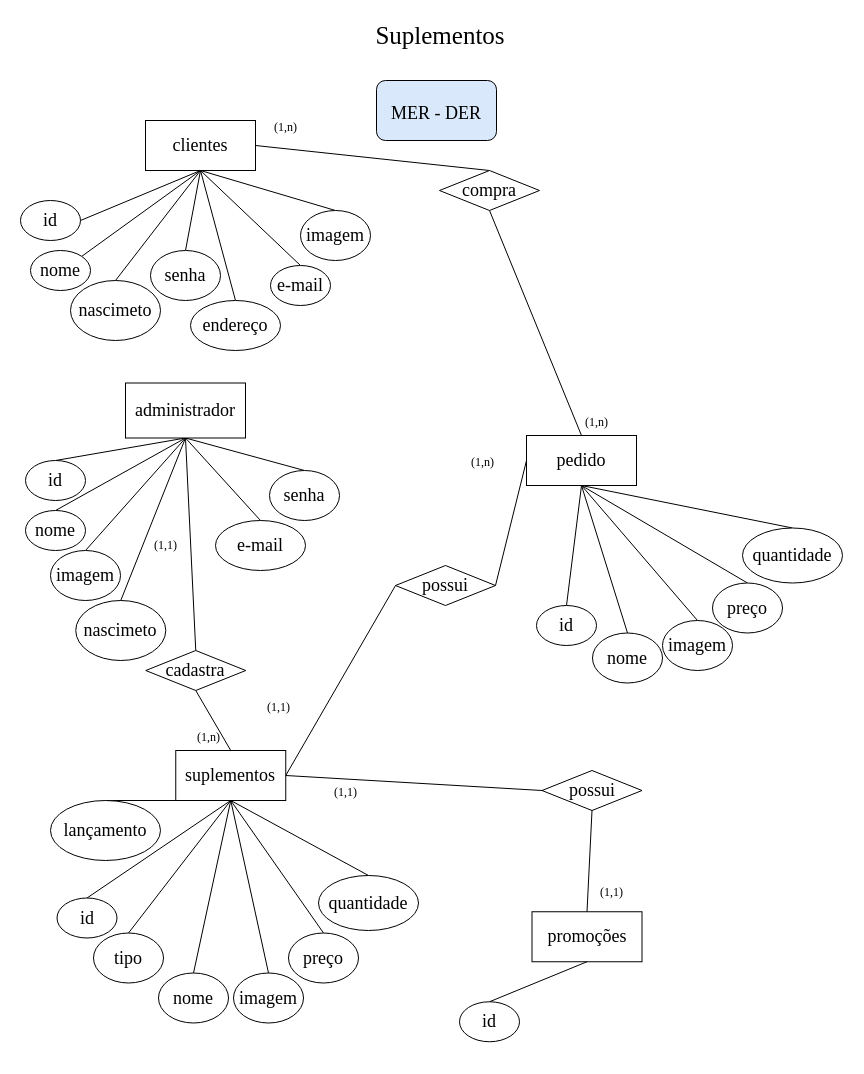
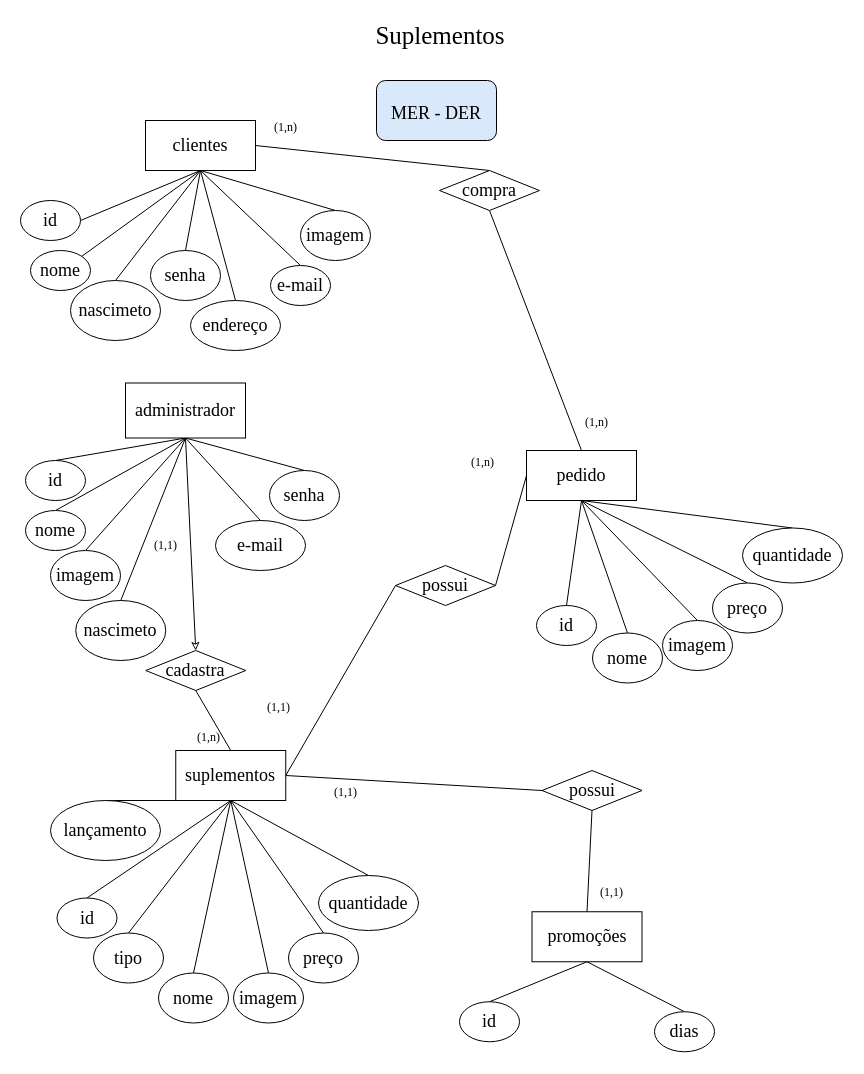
node "pedido": moved (582, 461) -> (582, 476)
edge "administrador" -- "cadastra": arrowhead none -> classic
edge "promoções" -- "dias": added
node "dias": added
